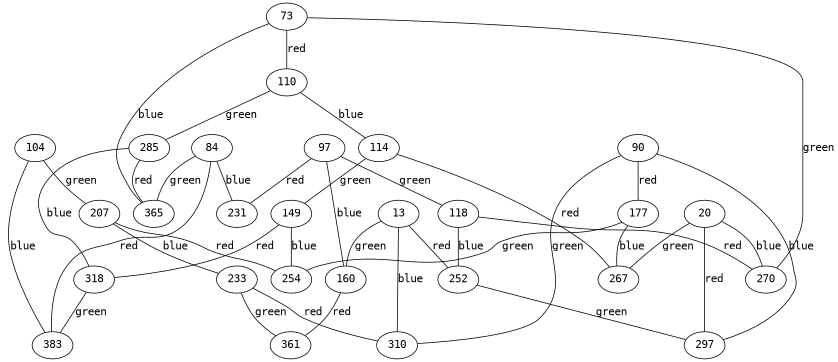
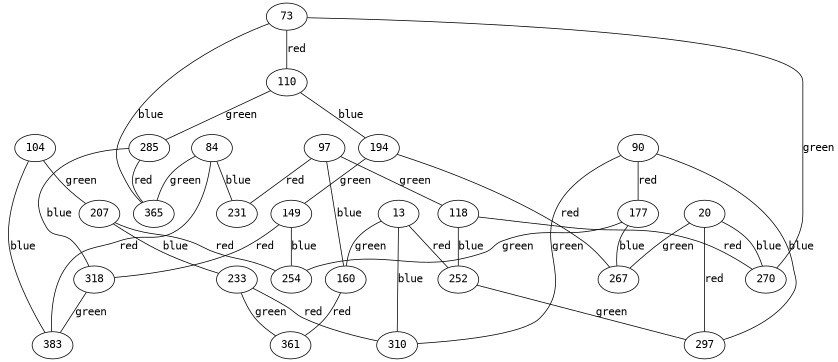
node "114": label "114" -> "194"
